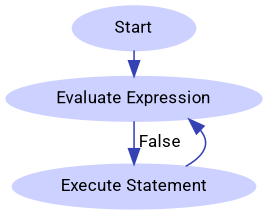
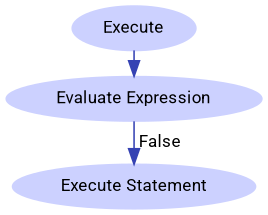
node "Start": label "Start" -> "Execute"
edge "Execute Statement" -> "Evaluate Expression": removed
